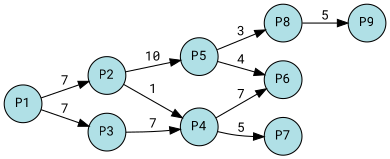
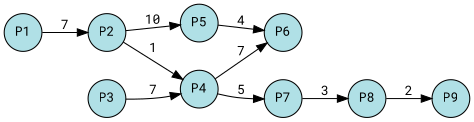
edge "P8" -> "P9": label "5" -> "2"
edge "P5" -> "P8": now "P7" -> "P8"
edge "P1" -> "P3": removed, label "7"
